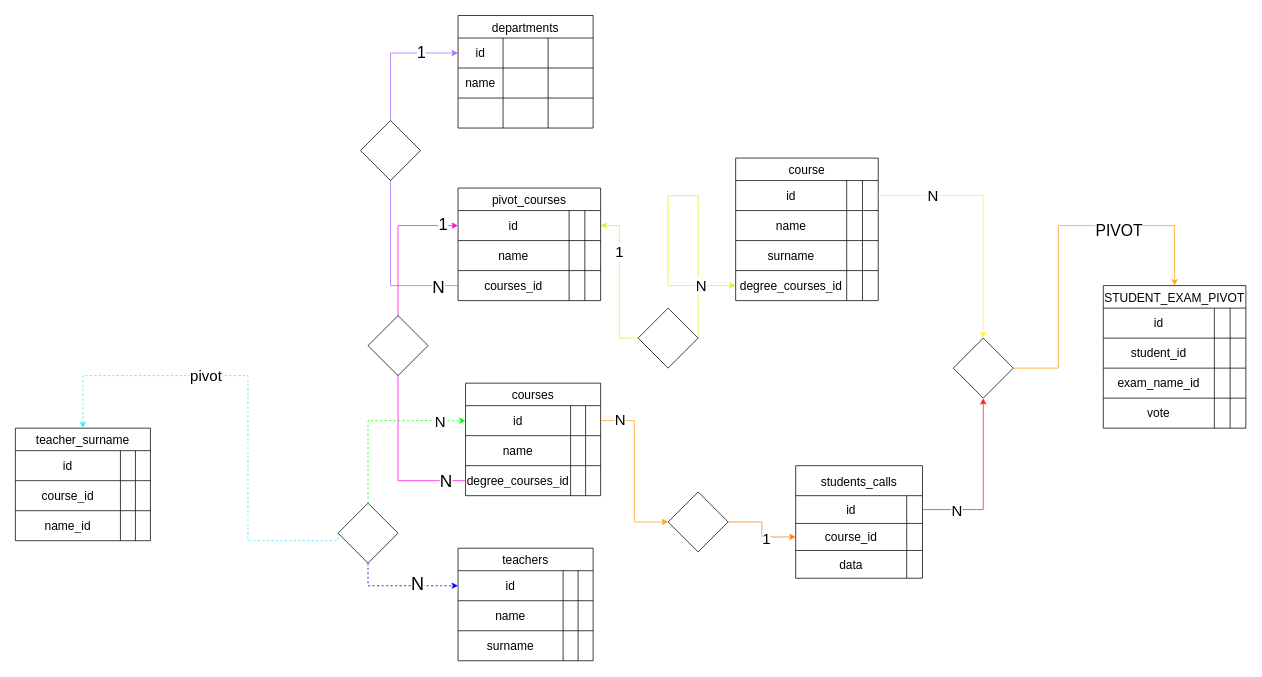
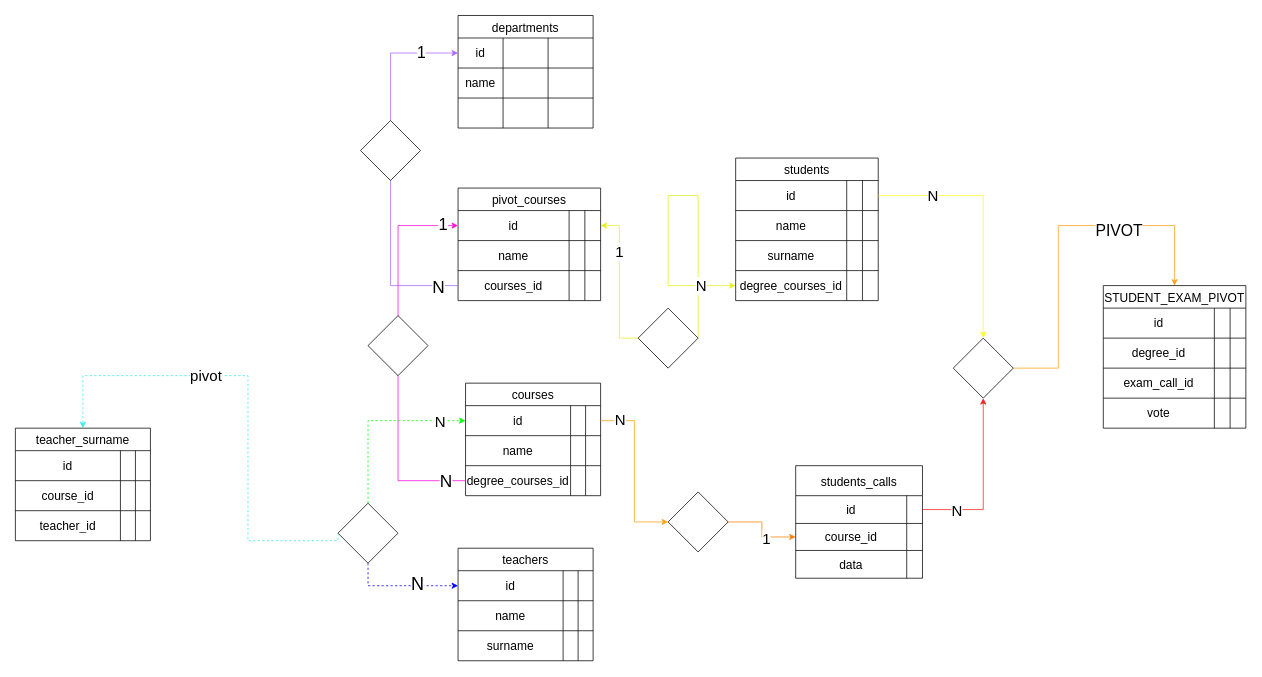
node "course": label "course" -> "students"
node "student_id": label "student_id" -> "degree_id"
node "exam_name_id": label "exam_name_id" -> "exam_call_id"
node "name_id": label "name_id" -> "teacher_id"
